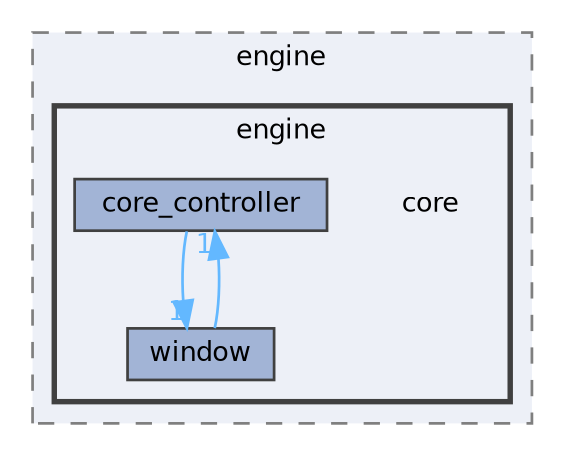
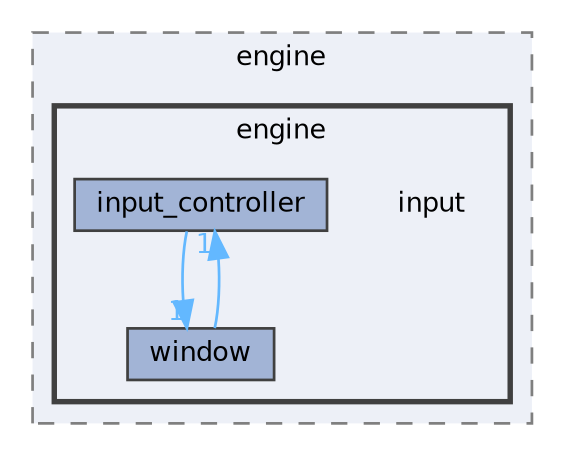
node "core_controller": label "core_controller" -> "input_controller"
node "core": label "core" -> "input"
